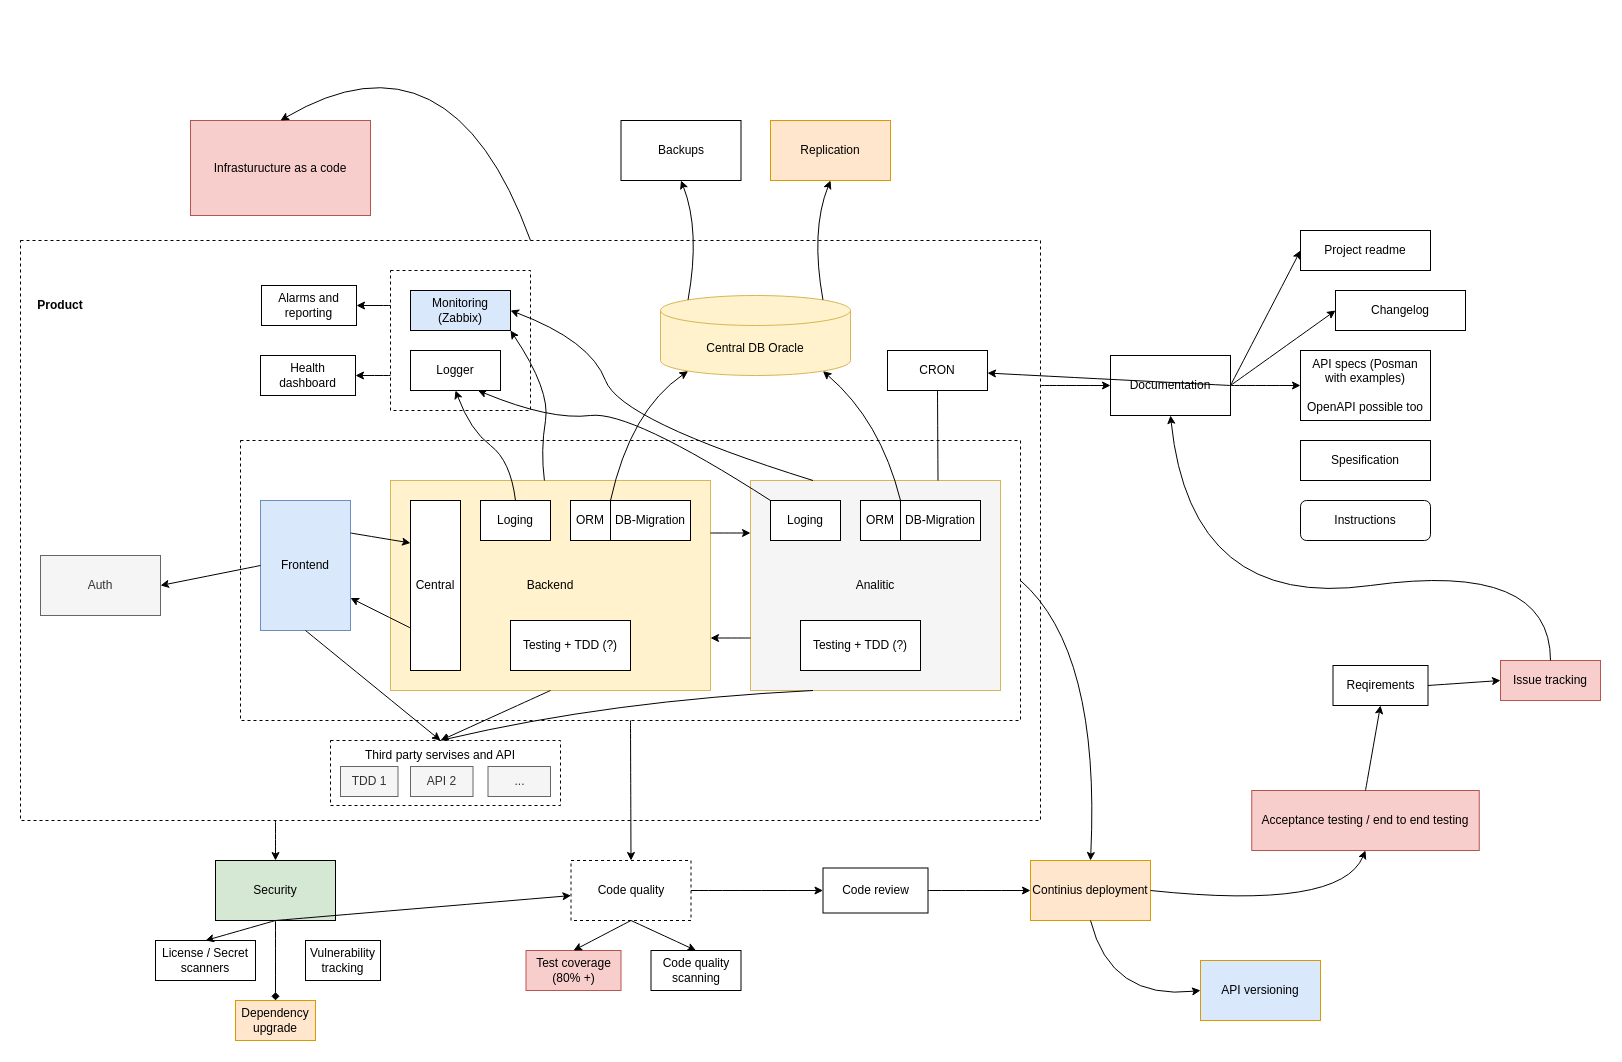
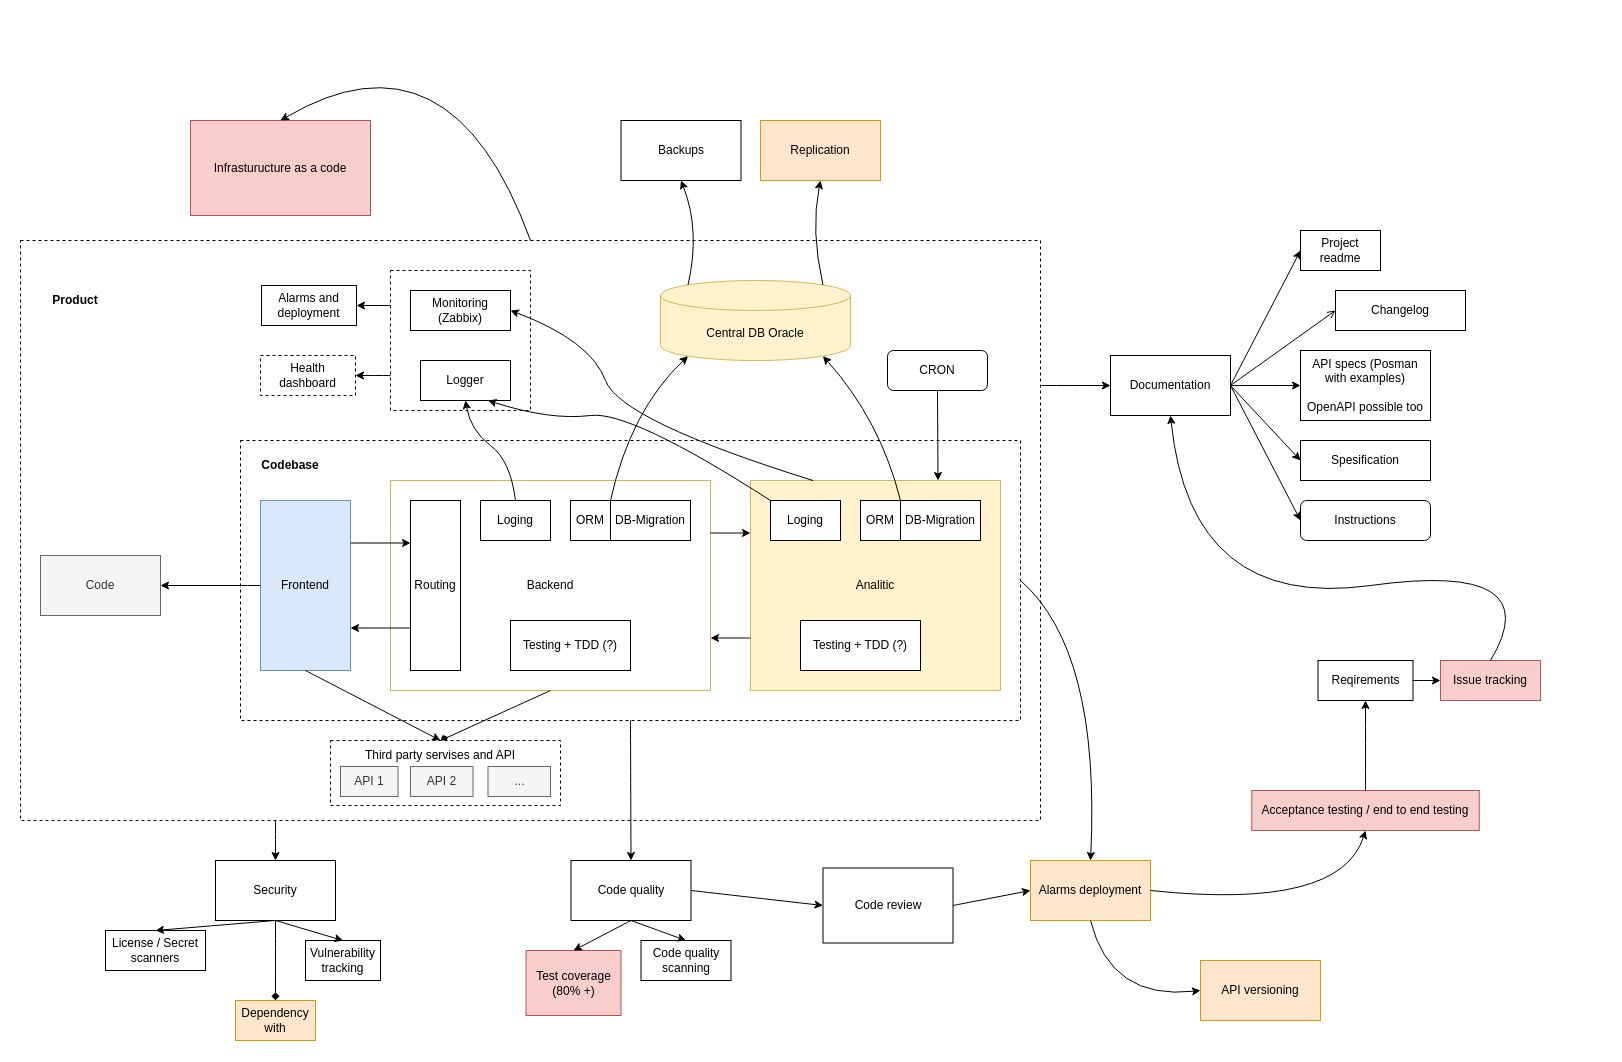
node "Replication": moved (831, 151) -> (821, 151)
node "Project readme": size 130x40 -> 80x40
node "Product": moved (61, 306) -> (76, 301)
node "Alarms and reporting": label "Alarms and reporting" -> "Alarms and deployment"
node "Monitoring (Zabbix)": fillcolor #dae8fc -> #ffffff
edge "Documentation" -> "Changelog": arrowhead classic -> open
node "Central DB Oracle": moved (756, 336) -> (756, 321)
node "Logger": moved (456, 371) -> (466, 381)
node "CRON": shape rectangle -> rounded rectangle
node "Health dashboard": style solid -> dashed
edge "Documentation" -> "CRON": now "Documentation" -> "Spesification"
edge "Backend" -> "Monitoring (Zabbix)": removed
edge "Documentation" -> "Instructions": added
node "Codebase": added
edge "CRON" -- "Analitic": arrowhead none -> classic
node "Frontend": size 90x130 -> 90x170
node "Auth": label "Auth" -> "Code"
node "Central": label "Central" -> "Routing"
node "Backend": fillcolor #fff2cc -> #ffffff
node "Analitic": fillcolor #f5f5f5 -> #fff2cc
node "Issue tracking": moved (1551, 681) -> (1491, 681)
node "Reqirements": moved (1381, 686) -> (1366, 681)
edge "Analitic" -> "Third party servises and API": removed
edge "Backend" -> "Third party servises and API": arrowhead classic -> diamond
node "TDD 1": label "TDD 1" -> "API 1"
node "Acceptance testing / end to end testing": size 228x60 -> 228x40
node "Security": fillcolor #d5e8d4 -> #ffffff
node "Code quality": style dashed -> solid
node "Code review": size 105x45 -> 130x75
node "Continius deployment": label "Continius deployment" -> "Alarms deployment"
edge "Security" -> "Code quality": now "Security" -> "Vulnerability tracking"
node "License / Secret scanners": moved (206, 961) -> (156, 951)
node "Test coverage (80% +)": size 95x40 -> 95x65
node "Code quality scanning": moved (696, 971) -> (686, 961)
node "API versioning": fillcolor #dae8fc -> #ffe6cc
node "Dependency upgrade": label "Dependency upgrade" -> "Dependency with"
